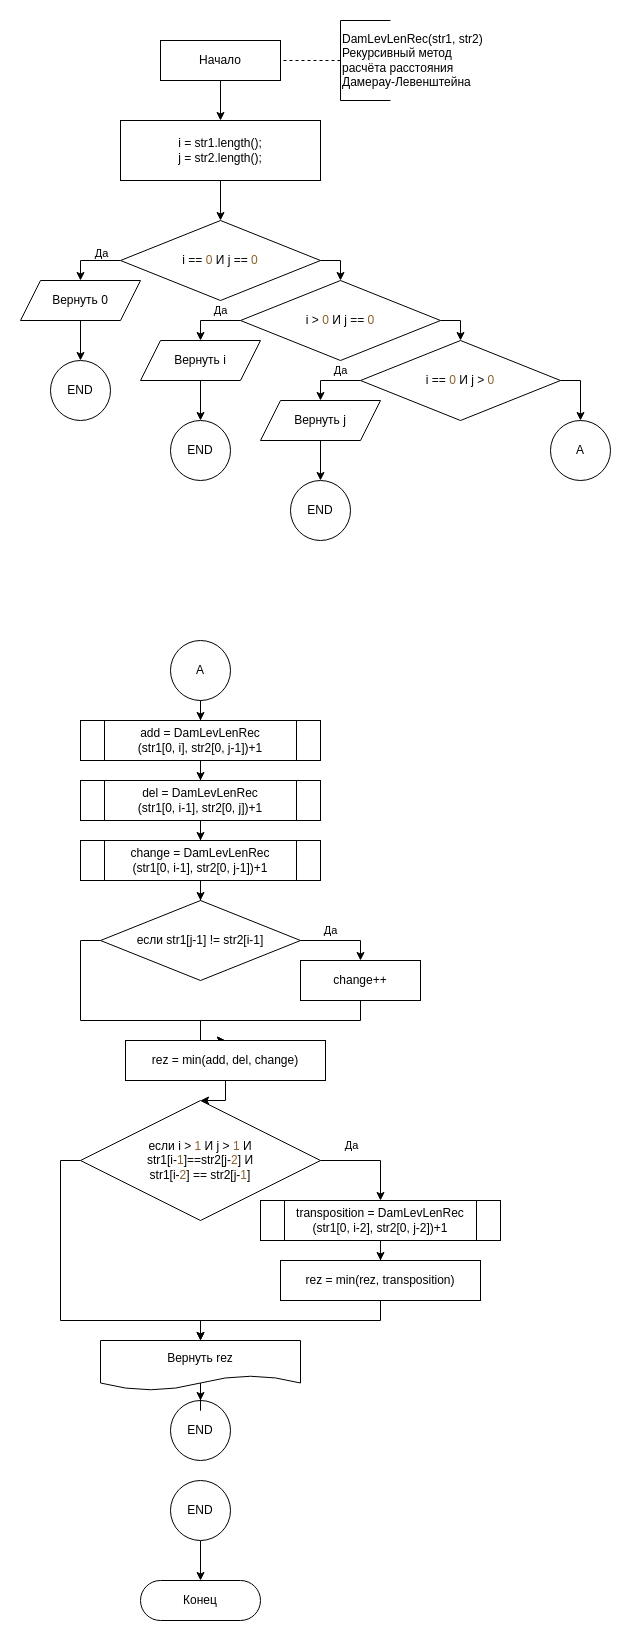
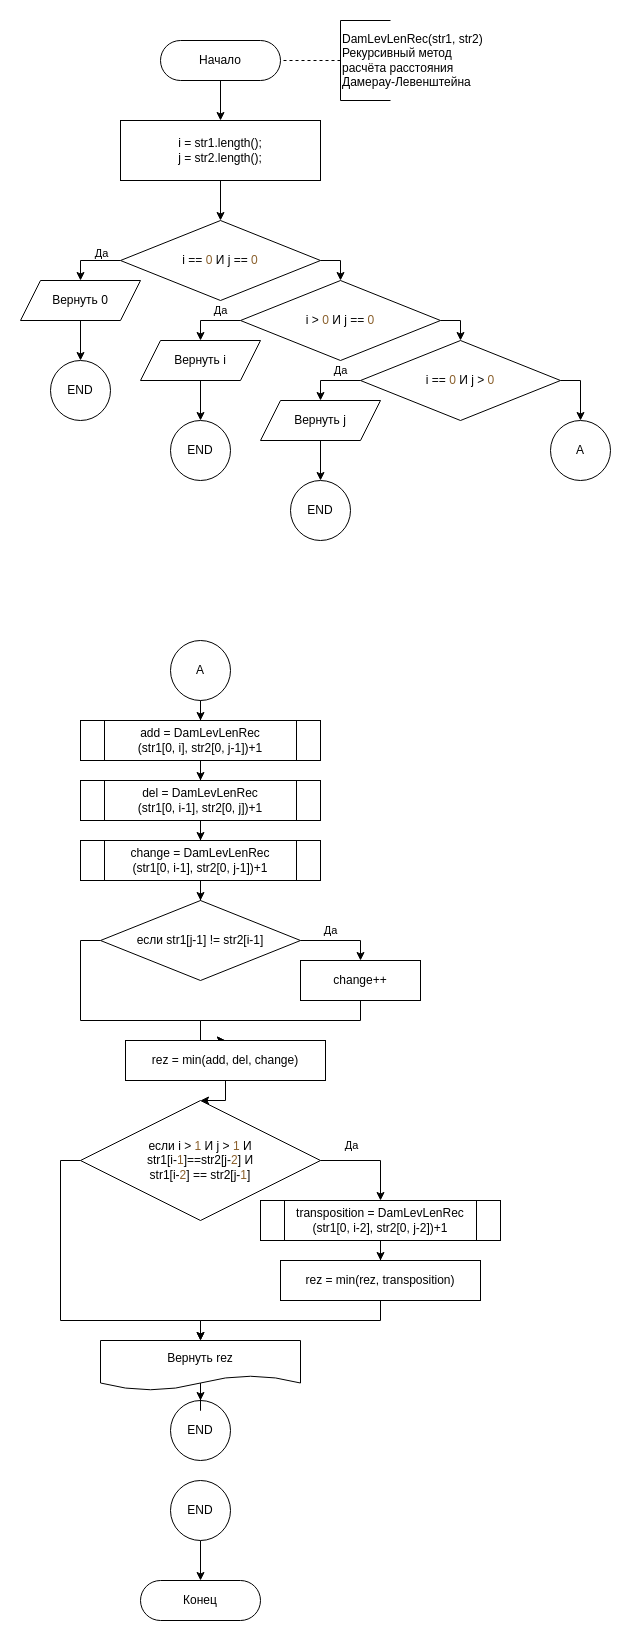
node "Начало": shape rectangle -> rounded rectangle
